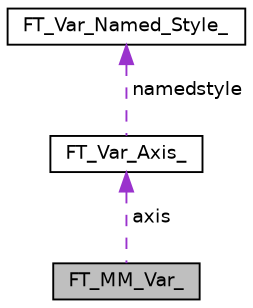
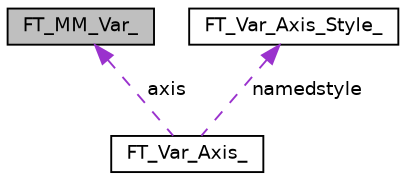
node "FT_Var_Named_Style_": label "FT_Var_Named_Style_" -> "FT_Var_Axis_Style_"
edge "FT_MM_Var_" -> "FT_Var_Axis_": reversed
